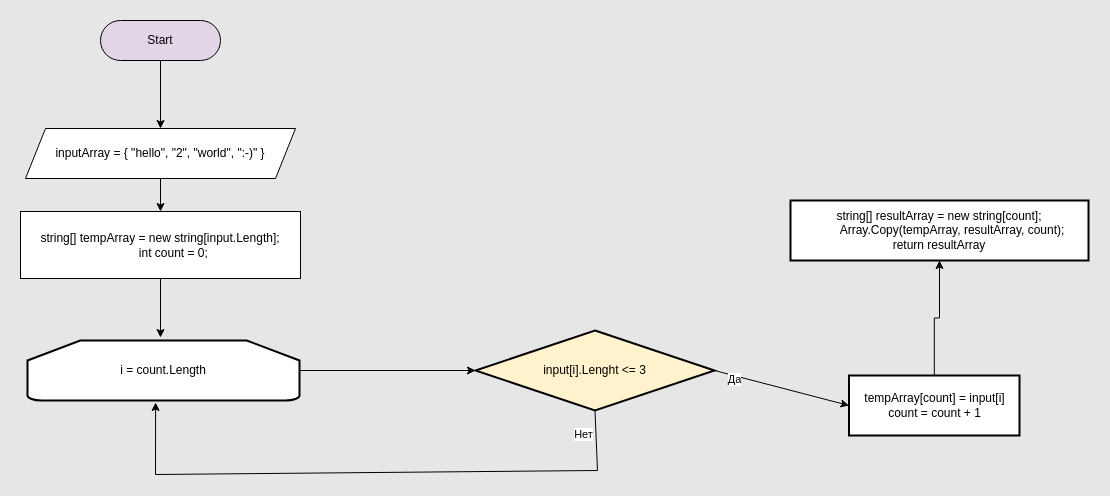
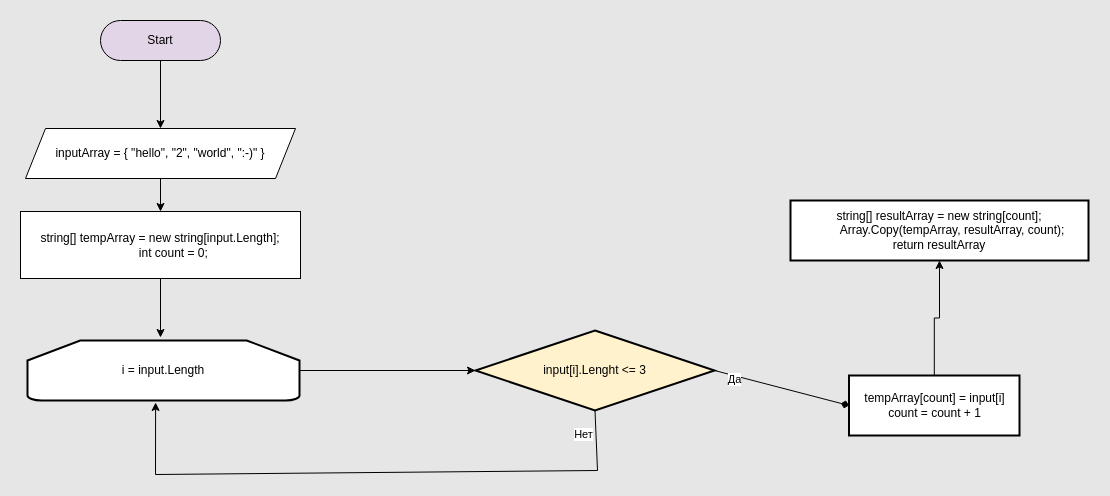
node "i = count.Length": label "i = count.Length" -> "i = input.Length"
edge "input[i].Lenght <= 3" -> "tempArray[count] = input[i] count = count + 1": arrowhead classic -> diamond
